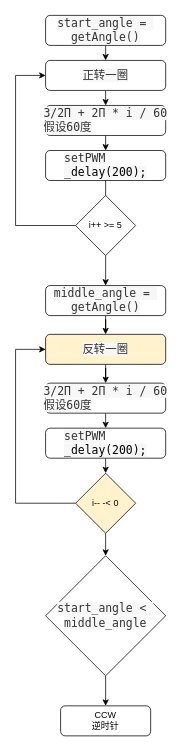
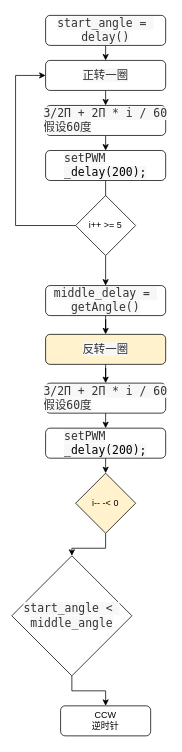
node "start_angle = getAngle()": label "start_angle = getAngle()" -> "start_angle = delay()"
node "middle_angle = getAngle()": label "middle_angle = getAngle()" -> "middle_delay = getAngle()"
edge "i-- -< 0" -> "反转一圈": removed
node "start_angle < middle_angle": moved (105, 615) -> (72, 615)
